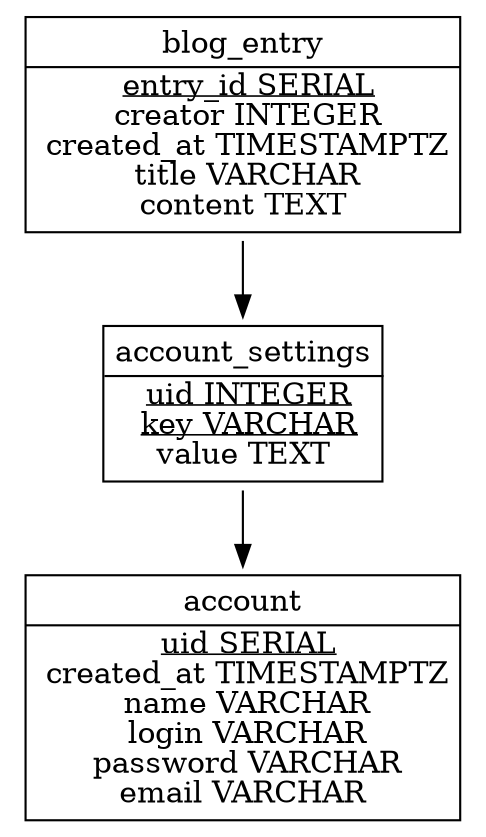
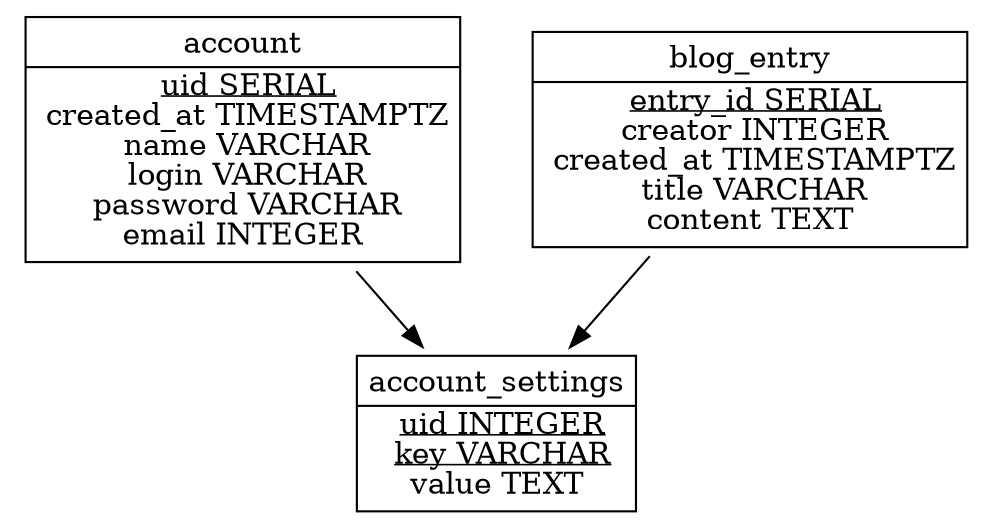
edge "account_settings" -> "account": reversed
node "account": text "email VARCHAR" -> "email INTEGER"
